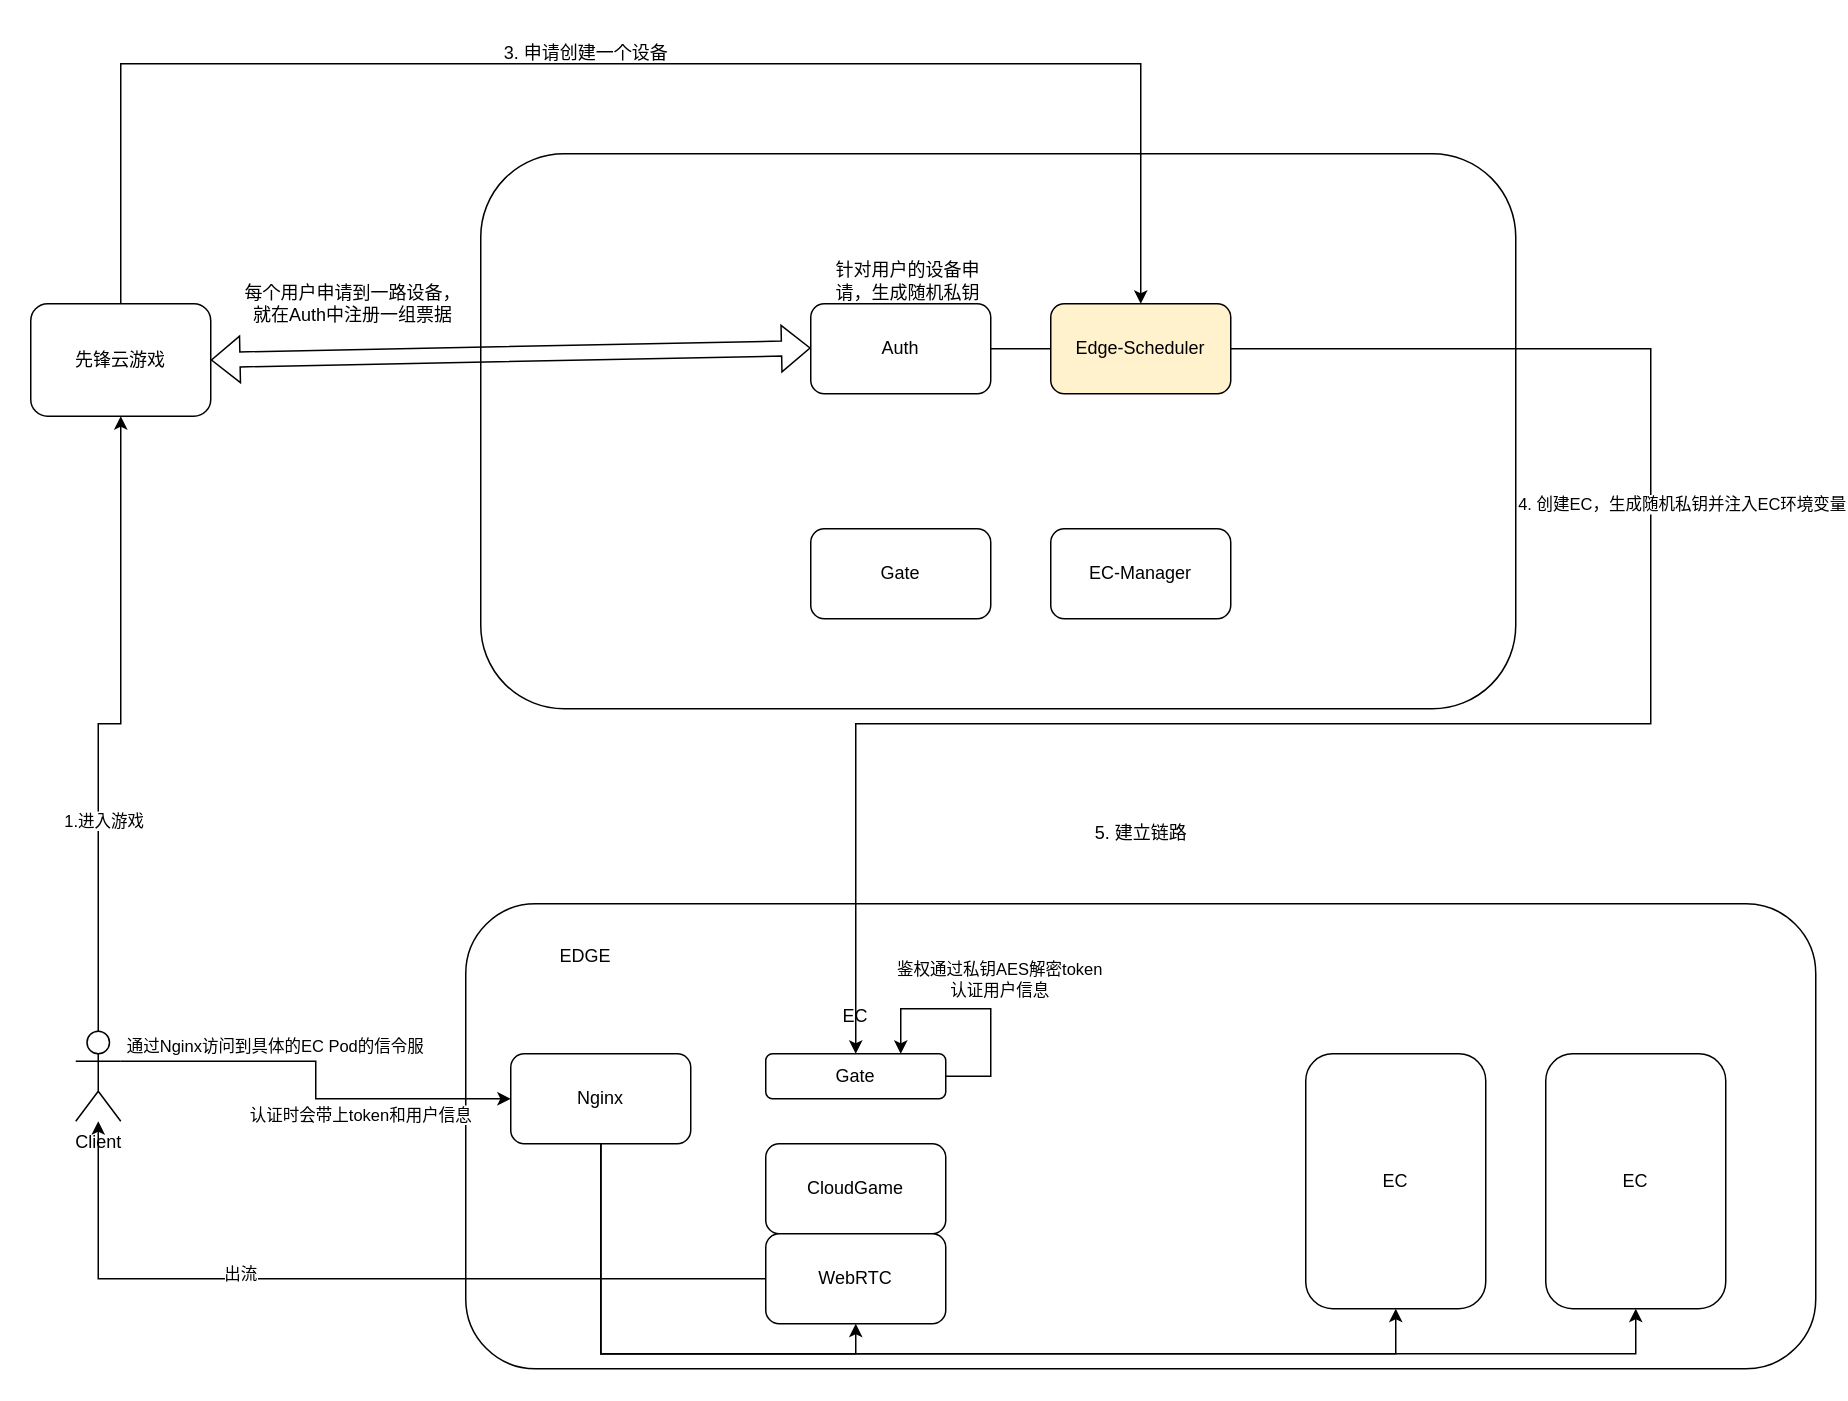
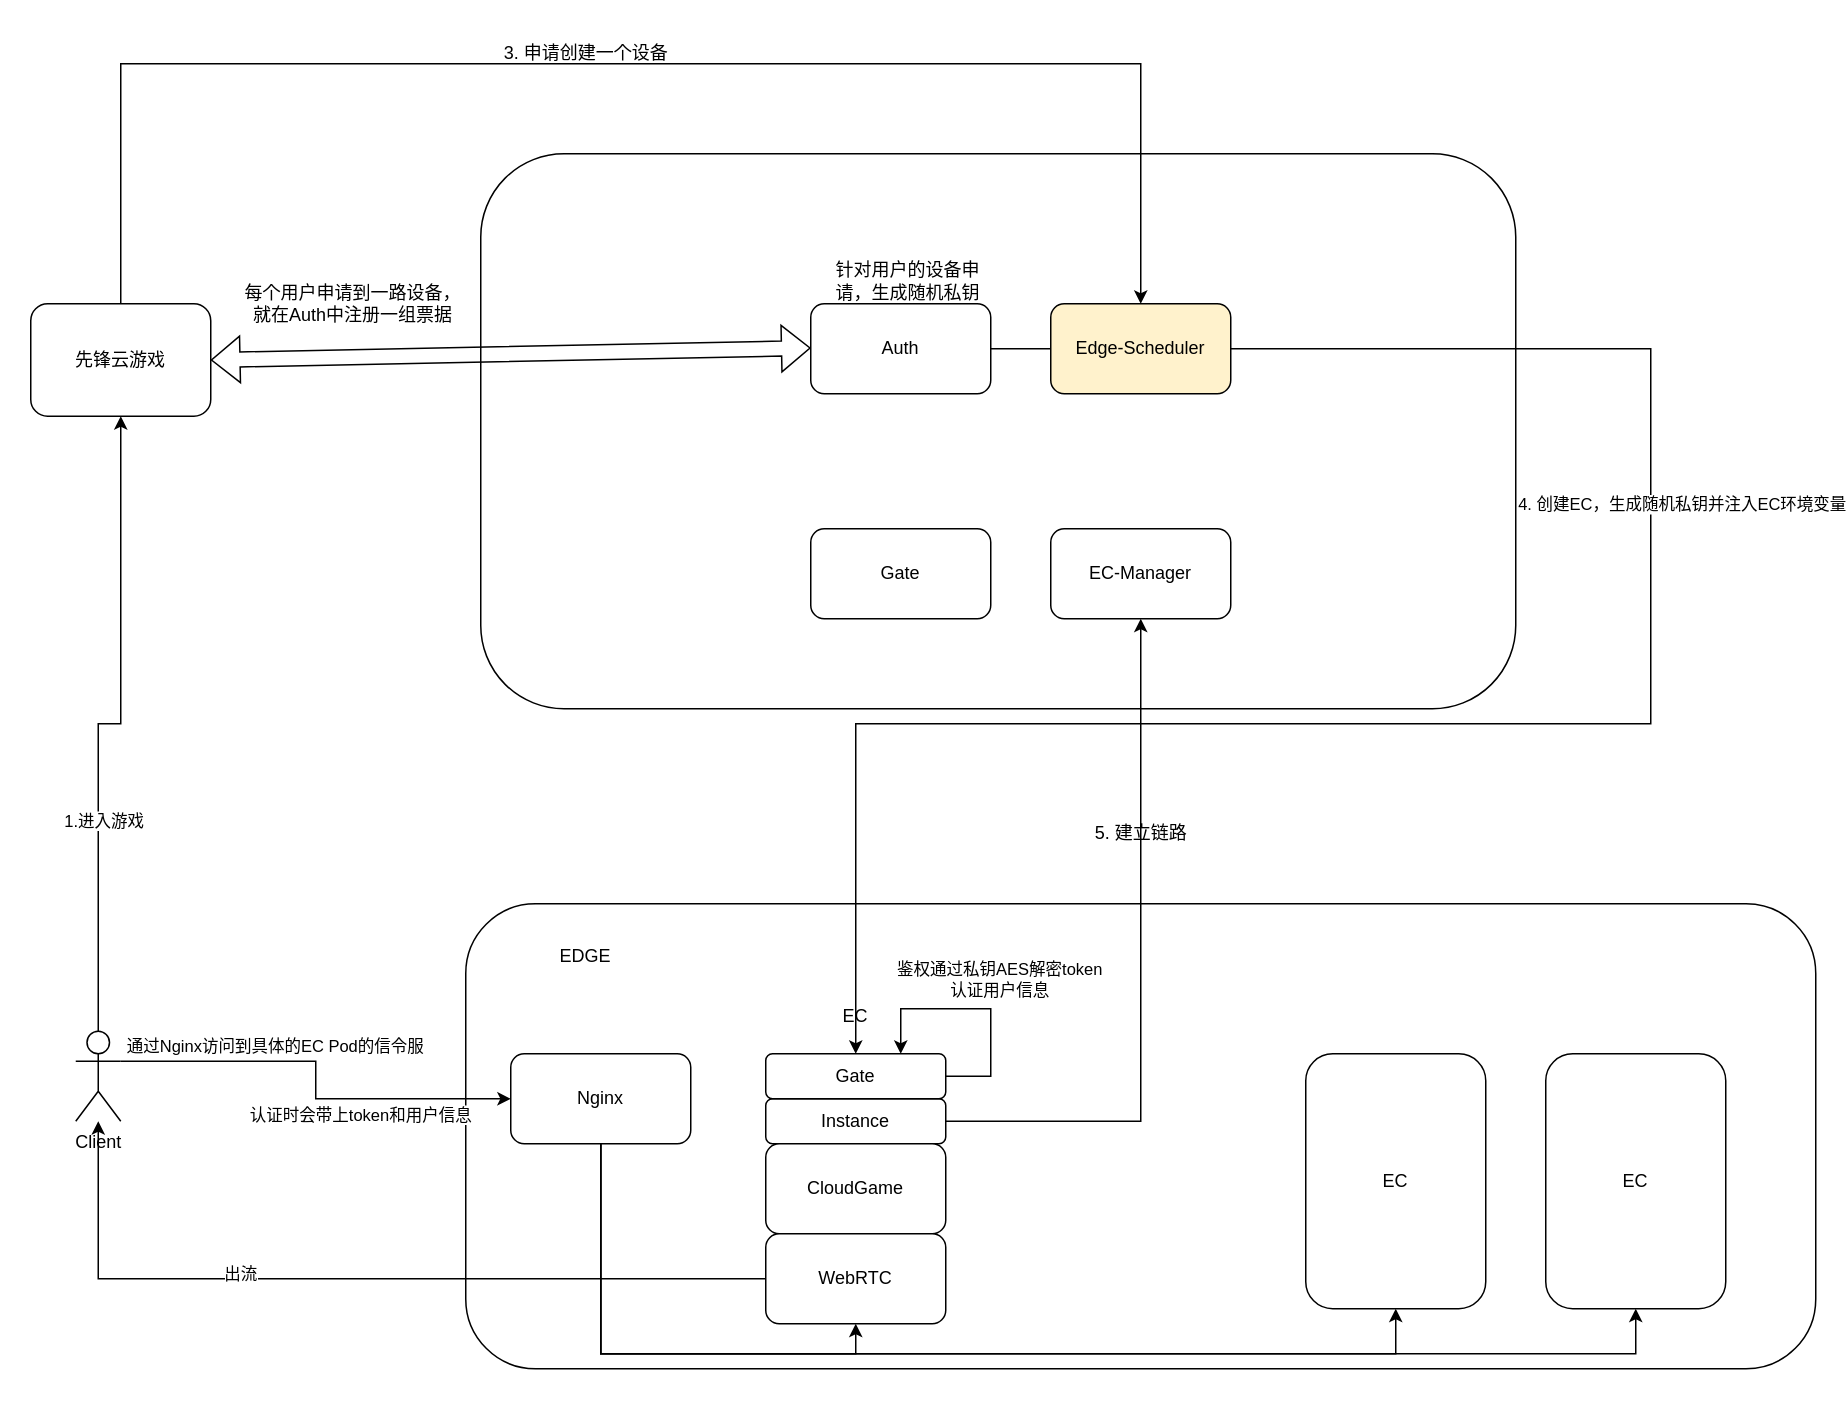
edge "Instance" -> "EC-Manager": added
node "Instance": added
